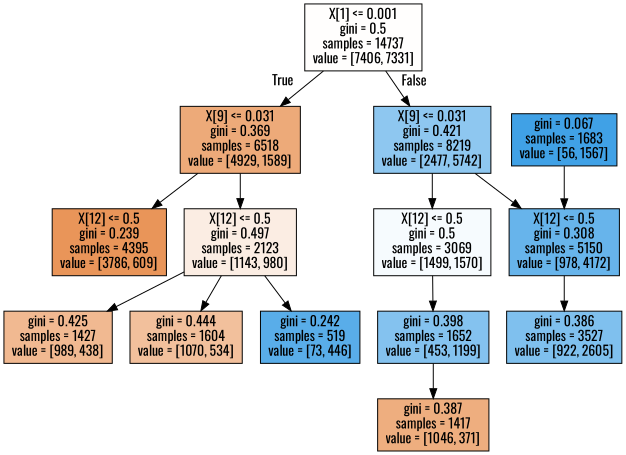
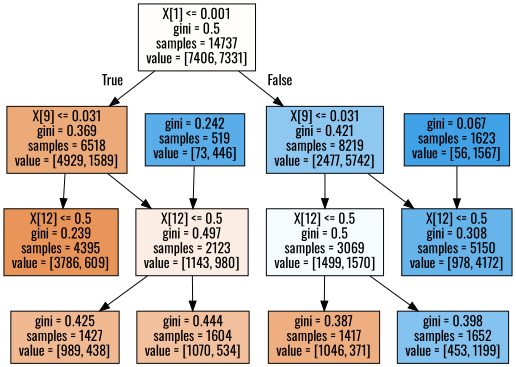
node "gini = 0.067 samples = 1683 value = [56, 1567]": label "gini = 0.067 samples = 1683 value = [56, 1567]" -> "gini = 0.067 samples = 1623 value = [56, 1567]"
edge "X[12] <= 0.5 gini = 0.497 samples = 2123 value = [1143, 980]" -> "gini = 0.242 samples = 519 value = [73, 446]": reversed
node "gini = 0.386 samples = 3527 value = [922, 2605]": removed
edge "gini = 0.398 samples = 1652 value = [453, 1199]" -> "gini = 0.387 samples = 1417 value = [1046, 371]": now "X[12] <= 0.5 gini = 0.5 samples = 3069 value = [1499, 1570]" -> "gini = 0.387 samples = 1417 value = [1046, 371]"
